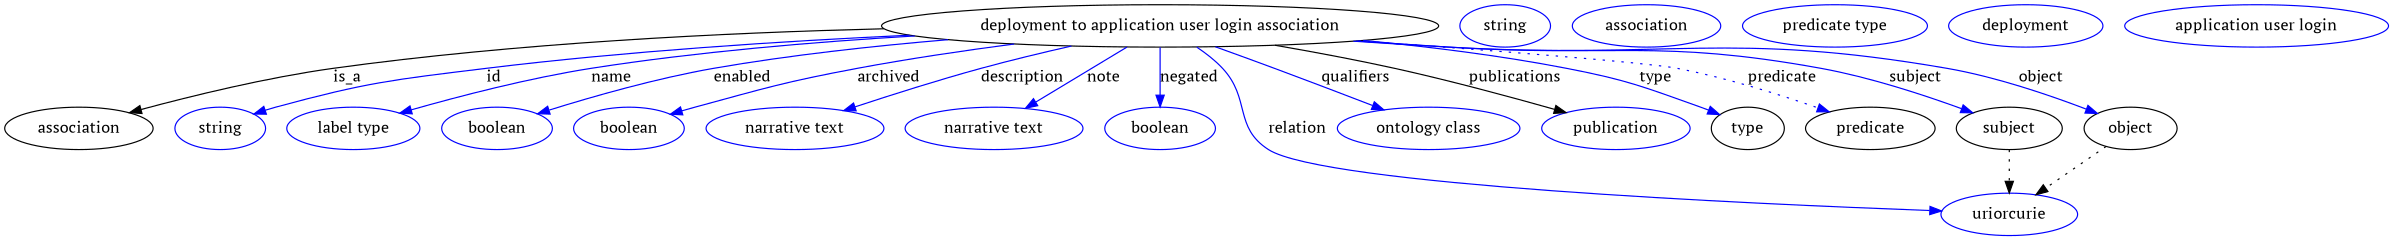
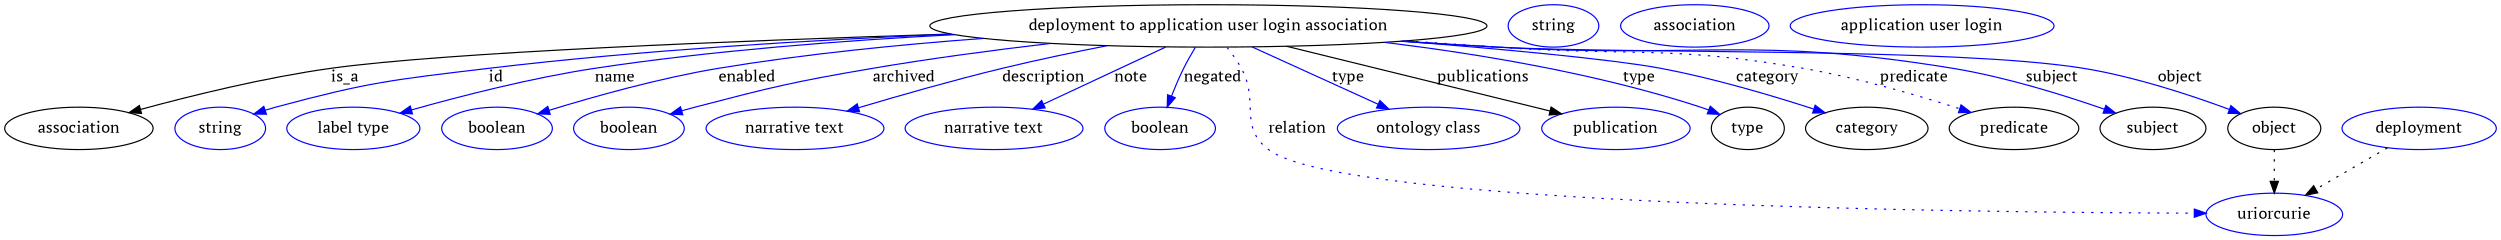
node "predicate type": removed
edge "deployment to application user login association" -> "ontology class": label "qualifiers" -> "type"
node "category": added
edge "subject" -> "uriorcurie": now "deployment" -> "uriorcurie"
edge "deployment to application user login association" -> "uriorcurie": style solid -> dotted
